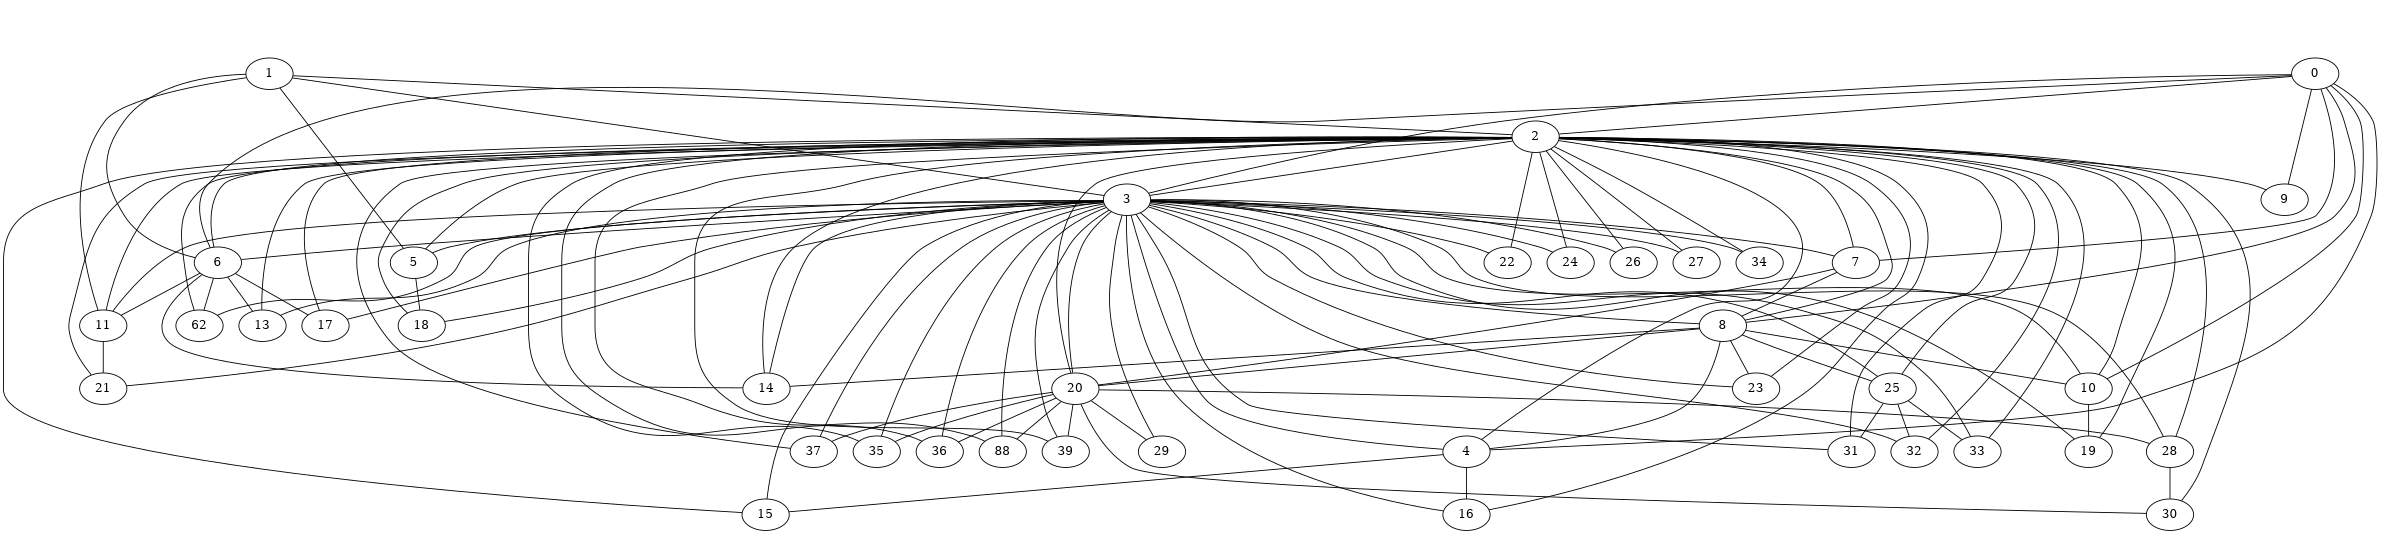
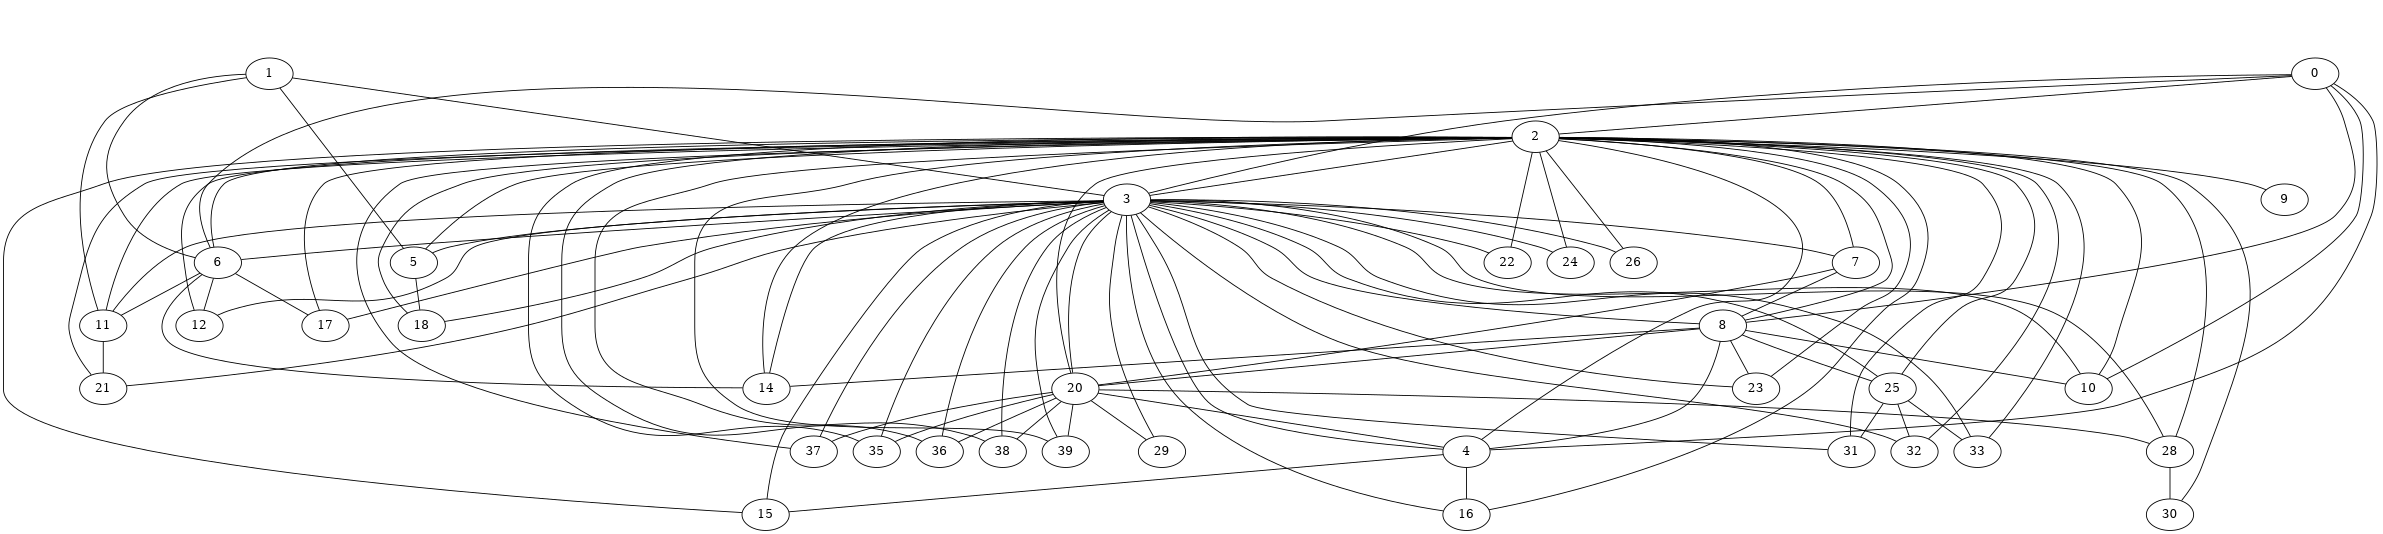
edge "1" -- "2": removed
edge "0" -- "9": removed
edge "0" -- "7": removed
node "27": removed
node "34": removed
node "62": label "62" -> "12"
node "13": removed
node "88": label "88" -> "38"
node "19": removed
edge "20" -- "30": now "20" -- "4"
